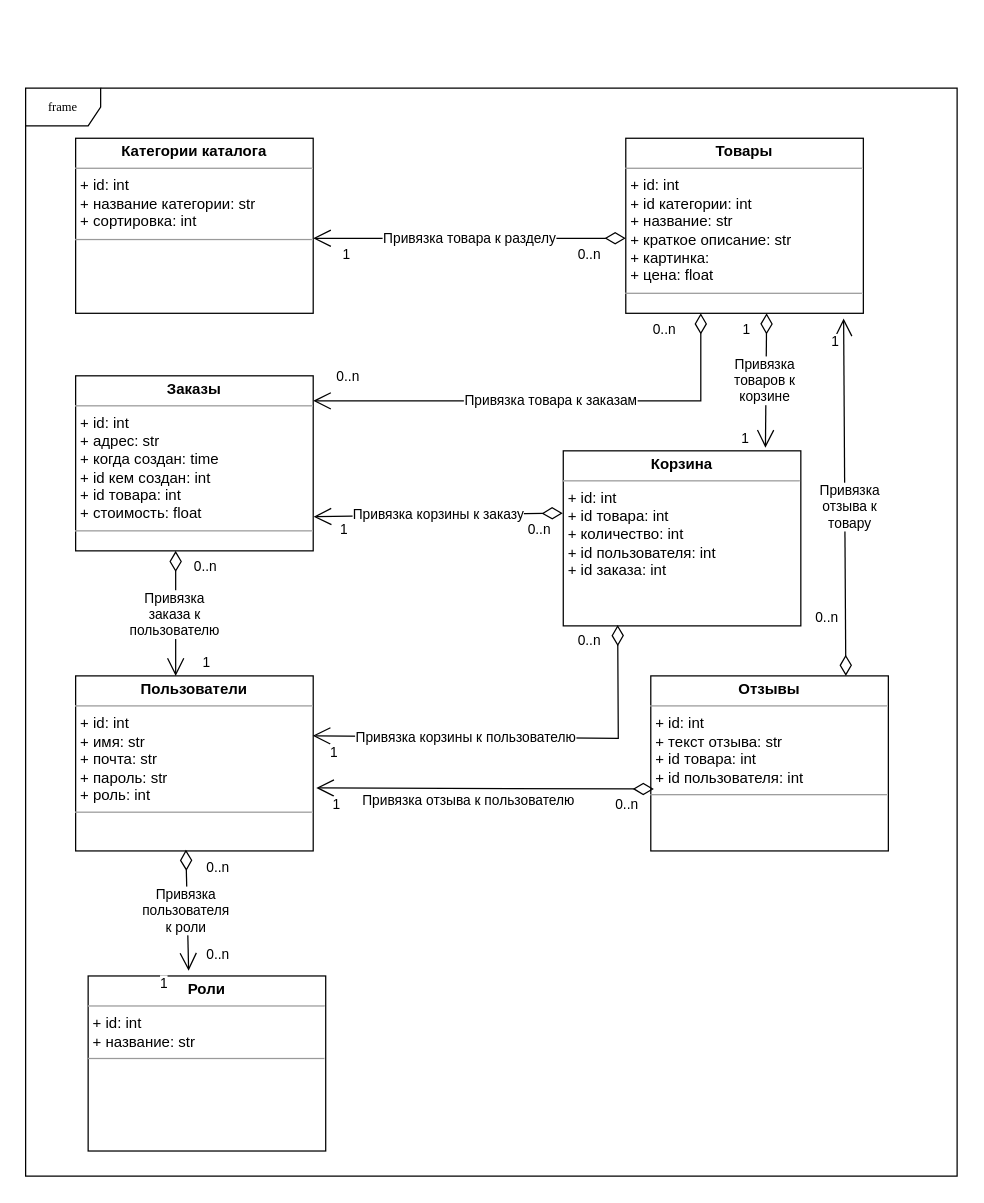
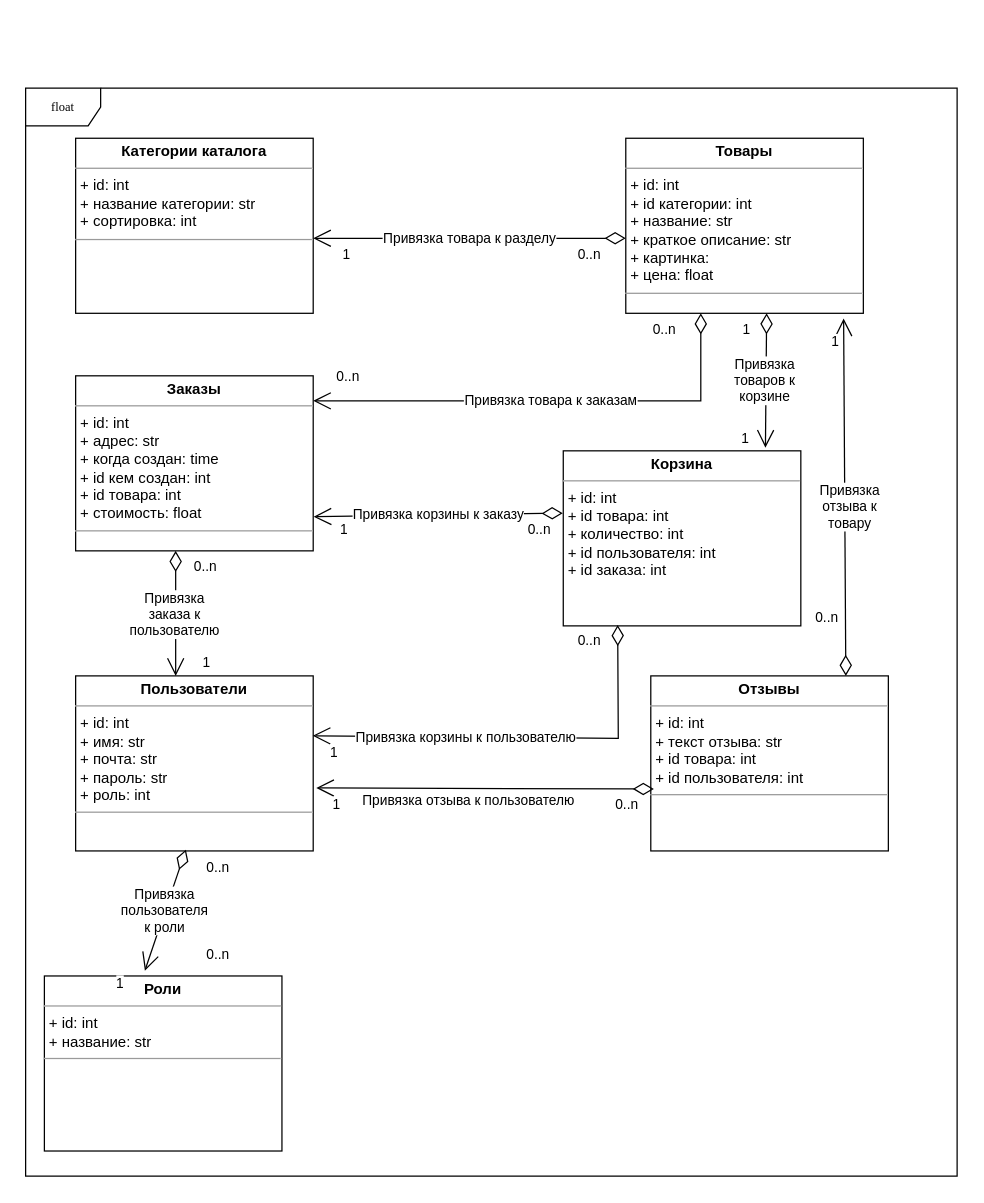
node "frame": label "frame" -> "float"
node "Роли + id: int + название: str": moved (207, 1063) -> (163, 1063)
